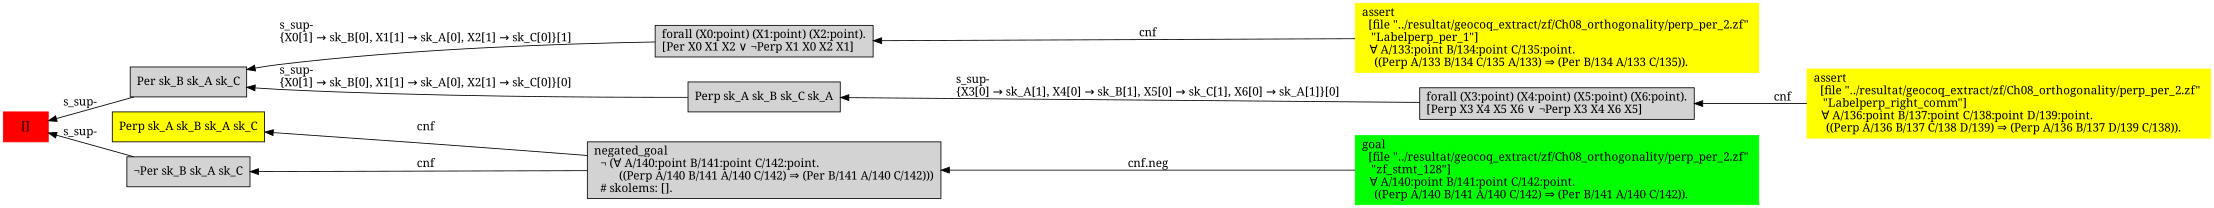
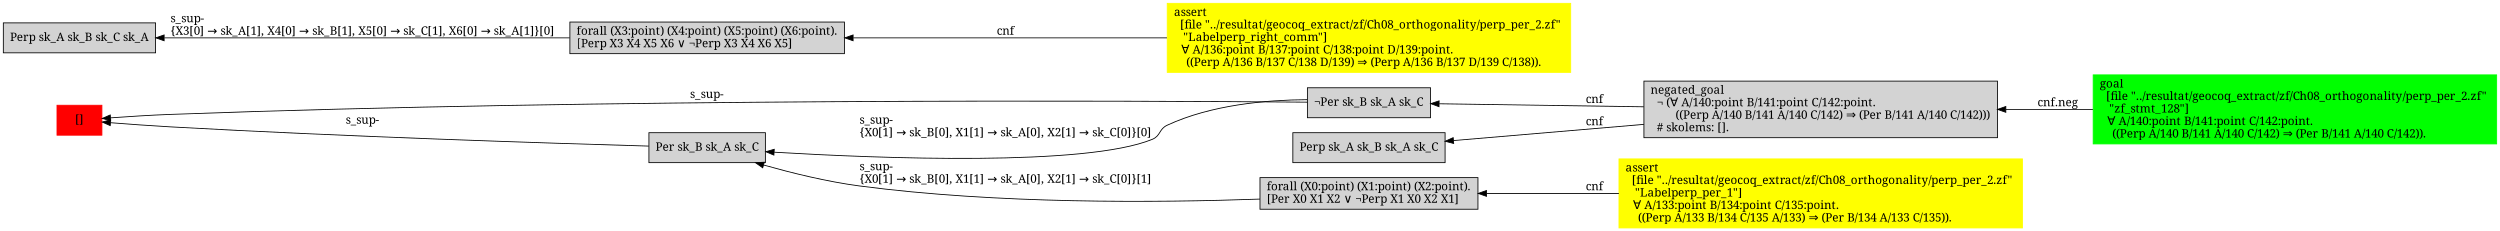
edge "Perp sk_A sk_B sk_C sk_A" -> "Per sk_B sk_A sk_C": now "¬Per sk_B sk_A sk_C" -> "Per sk_B sk_A sk_C"
node "Perp sk_A sk_B sk_A sk_C": fillcolor yellow -> lightgrey
